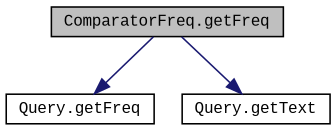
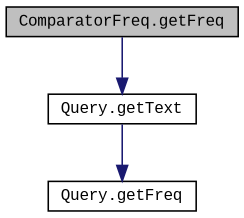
edge "ComparatorFreq.getFreq" -> "Query.getFreq": now "Query.getText" -> "Query.getFreq"
